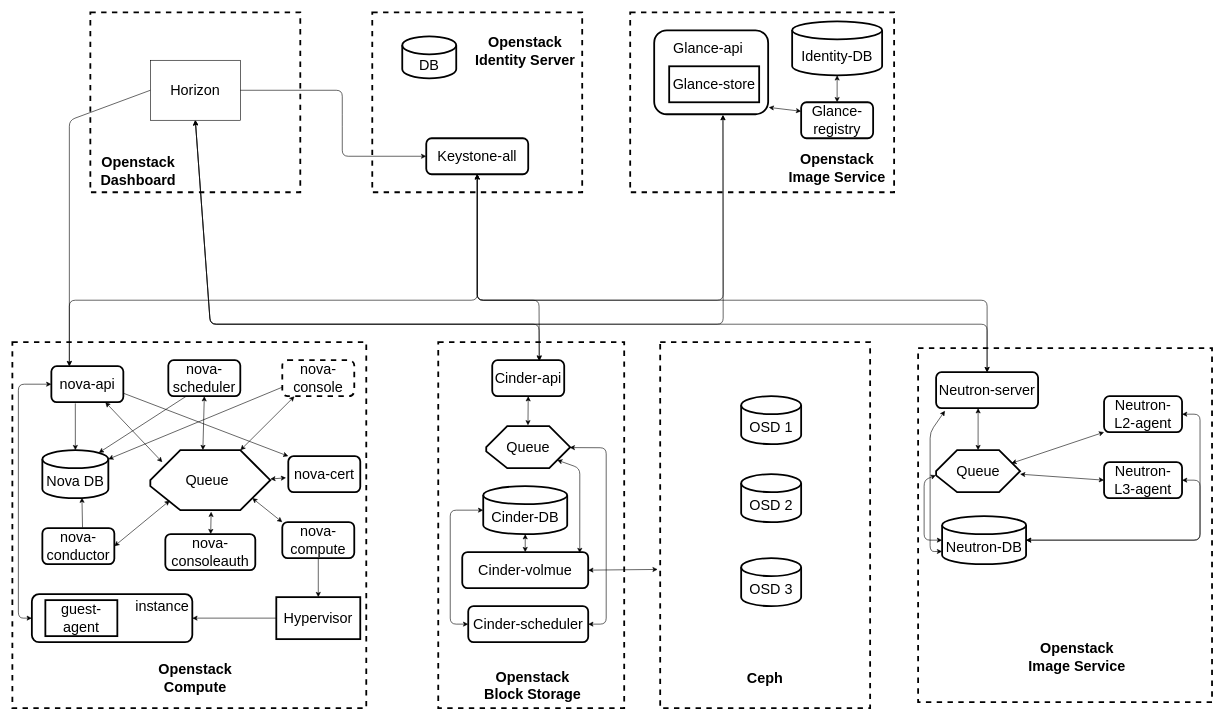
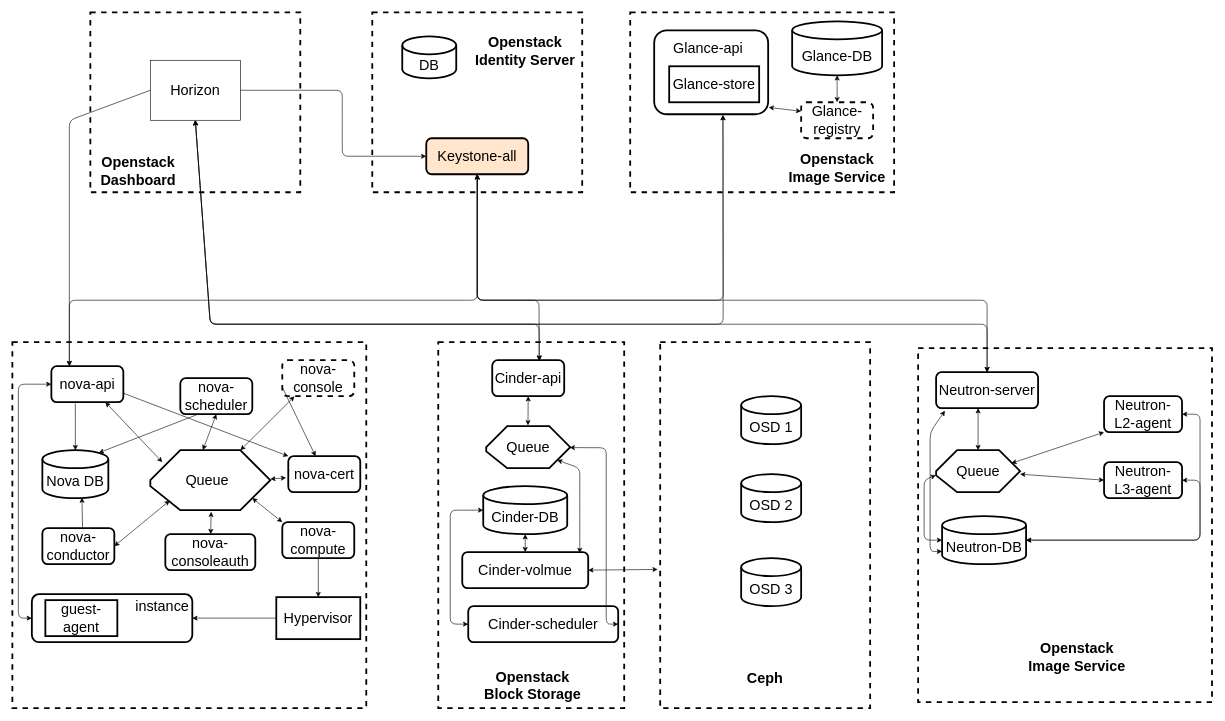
node "Identity-DB": label "Identity-DB" -> "Glance-DB"
node "Glance-registry": style solid -> dashed
node "Keystone-all": fillcolor #ffffff -> #ffe6cc
node "nova-scheduler": moved (204, 378) -> (216, 396)
edge "nova-console" -> "Nova DB": now "nova-console" -> "nova-cert"
node "Cinder-scheduler": size 120x36 -> 150x36
node "Openstack Compute": removed
